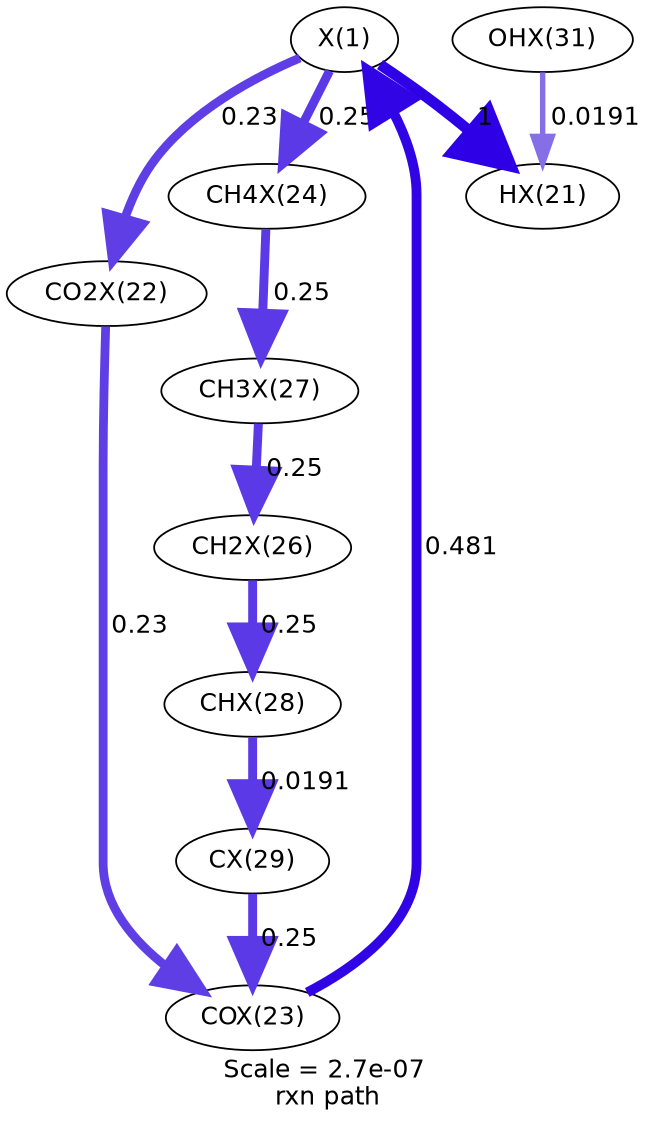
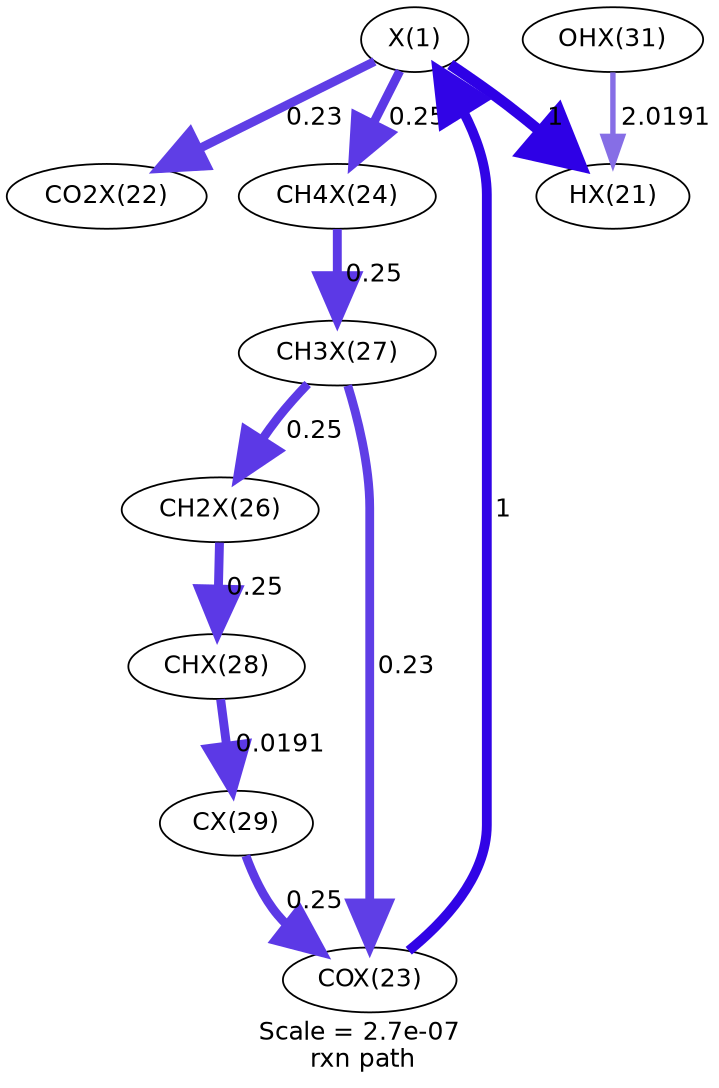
edge "OHX(31)" -> "HX(21)": label " 0.0191" -> " 2.0191"
edge "COX(23)" -> "X(1)": label " 0.481" -> " 1"
edge "CO2X(22)" -> "COX(23)": now "CH3X(27)" -> "COX(23)"
